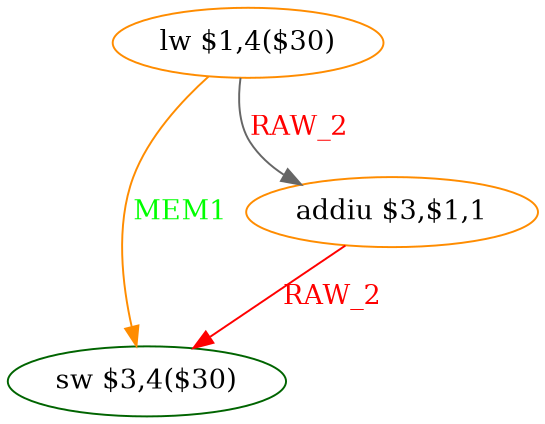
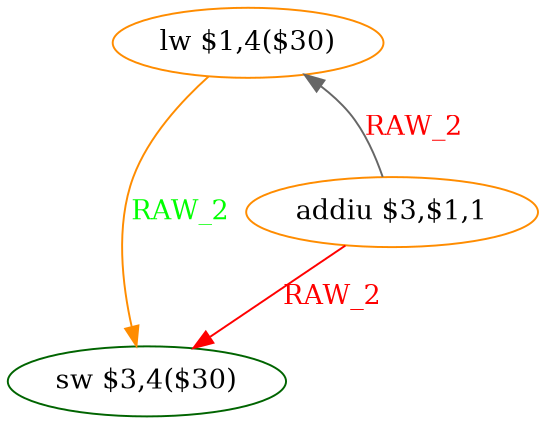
edge "lw $1,4($30)" -> "addiu $3,$1,1": reversed
edge "lw $1,4($30)" -> "sw $3,4($30)": label "MEM1" -> "RAW_2"
